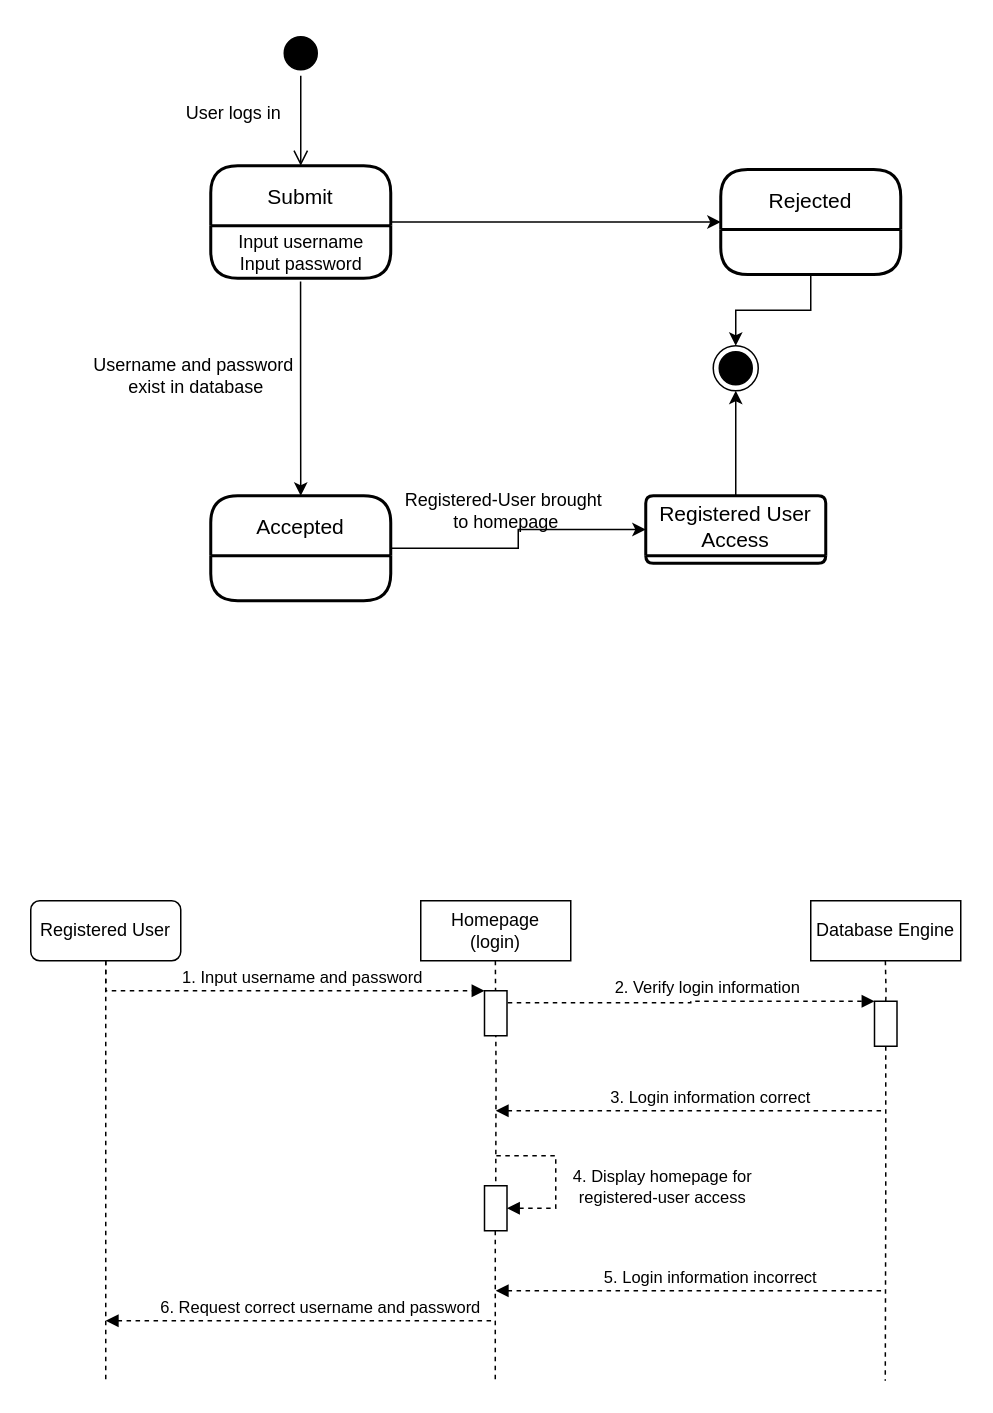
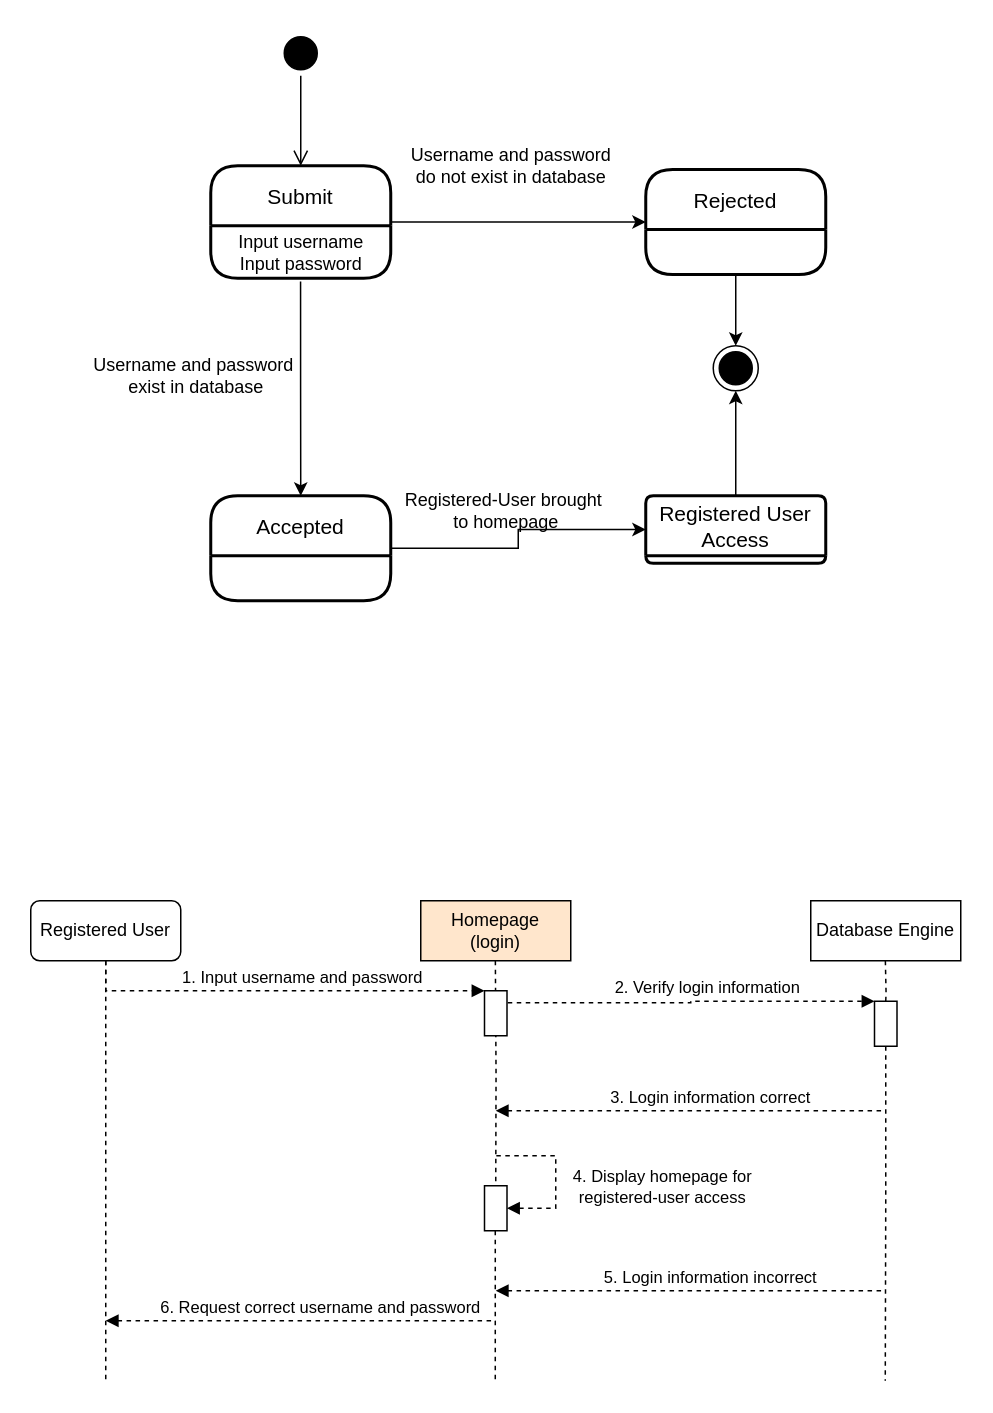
node "User logs in": removed
node "Username and password do not exist in database": added
node "Rejected": moved (811, 222) -> (736, 222)
node "Homepage (login)": fillcolor #ffffff -> #ffe6cc
